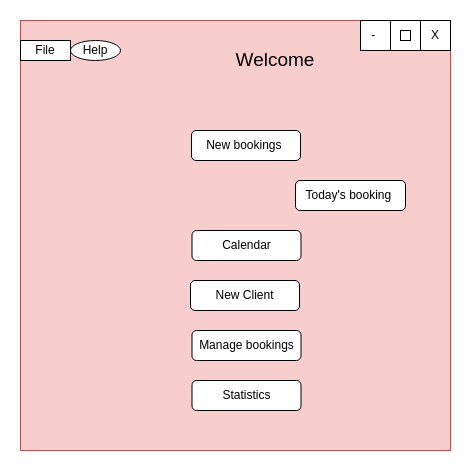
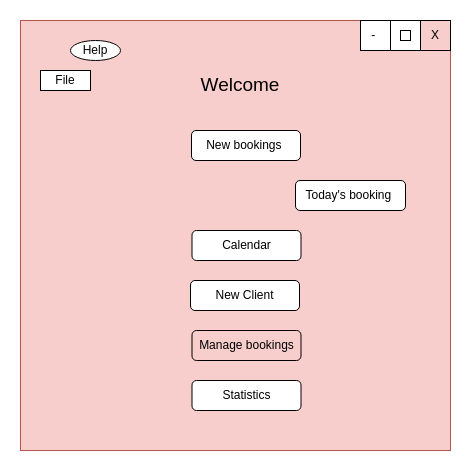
node "X": fillcolor #ffffff -> #f8cecc
node "File": moved (46, 51) -> (66, 81)
node "Welcome": moved (276, 61) -> (241, 86)
node "Manage bookings": fillcolor #ffffff -> #f8cecc
